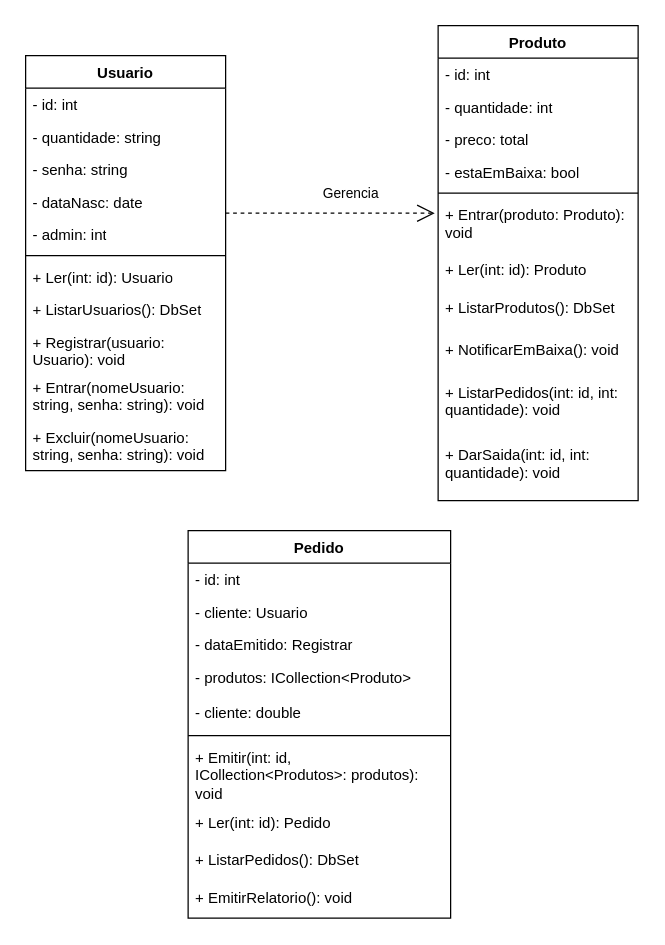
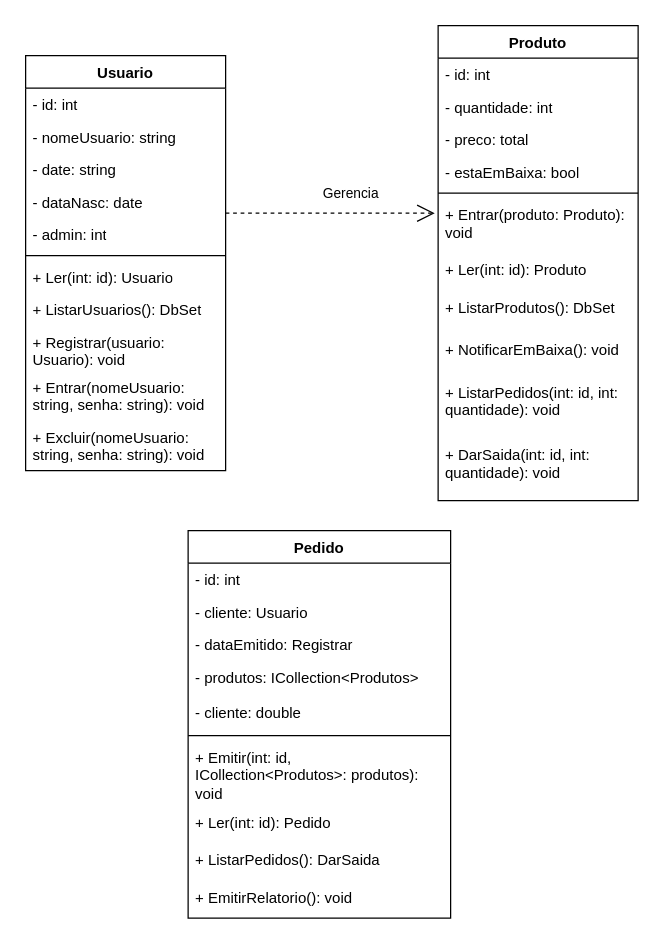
node "- quantidade: string": label "- quantidade: string" -> "- nomeUsuario: string"
node "- senha: string": label "- senha: string" -> "- date: string"
node "- produtos: ICollection<Produto>": label "- produtos: ICollection<Produto>" -> "- produtos: ICollection<Produtos>"
node "+ ListarPedidos(): DbSet": label "+ ListarPedidos(): DbSet" -> "+ ListarPedidos(): DarSaida"
